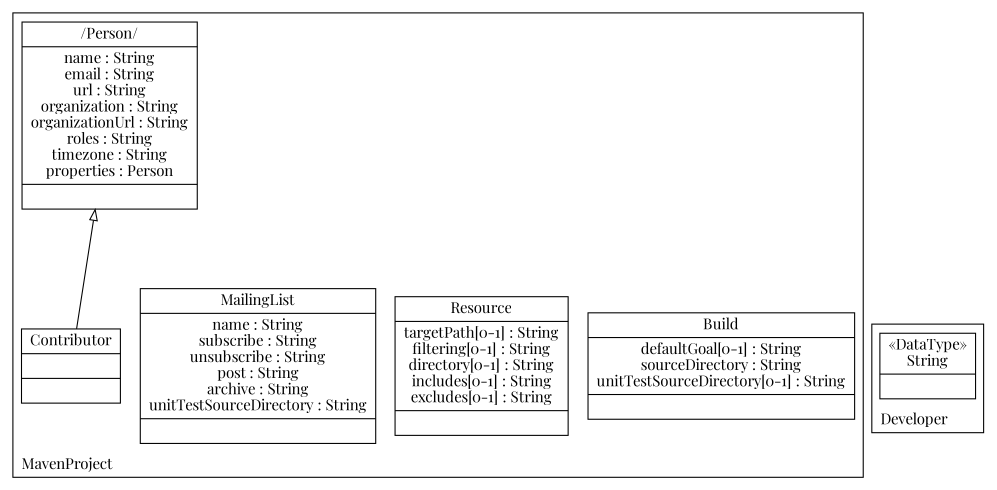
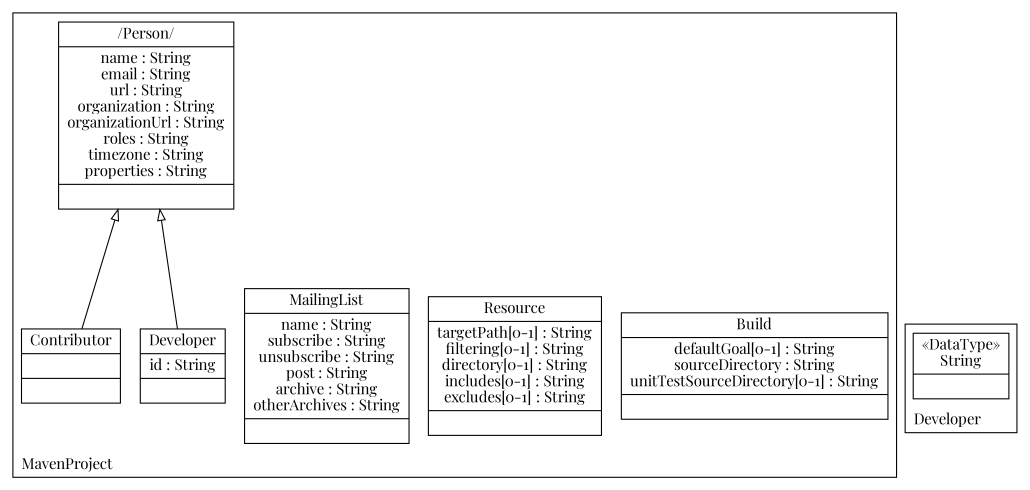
node "/Person/": text "properties : Person" -> "properties : String"
node "Developer": added
node "MailingList": text "unitTestSourceDirectory : String" -> "otherArchives : String"
